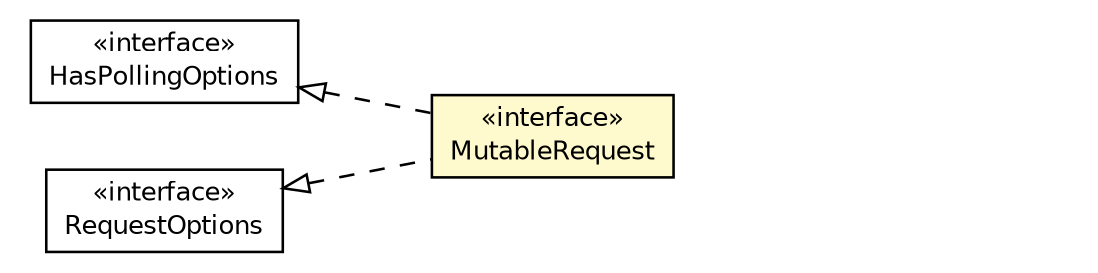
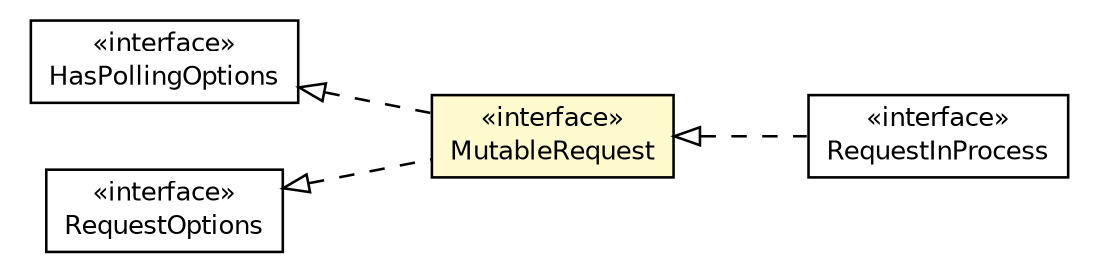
node "RequestInProcess": added
